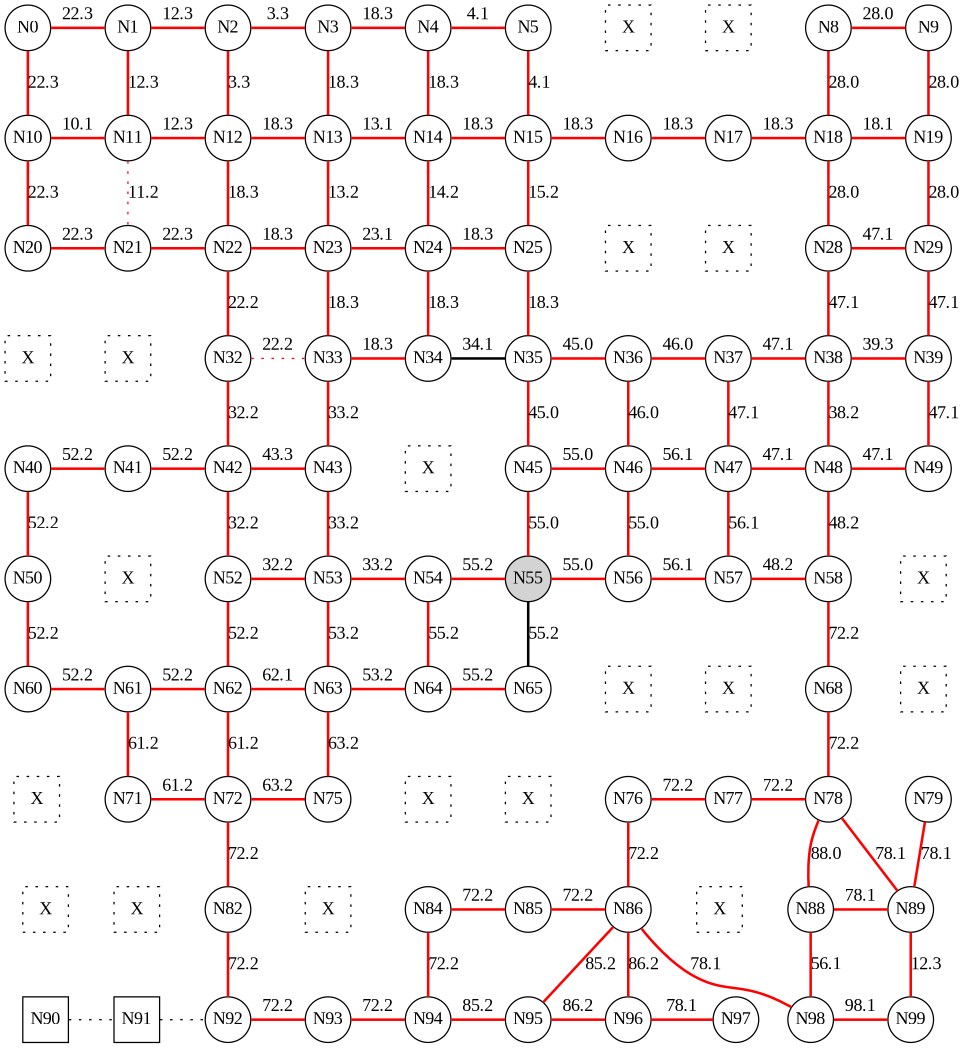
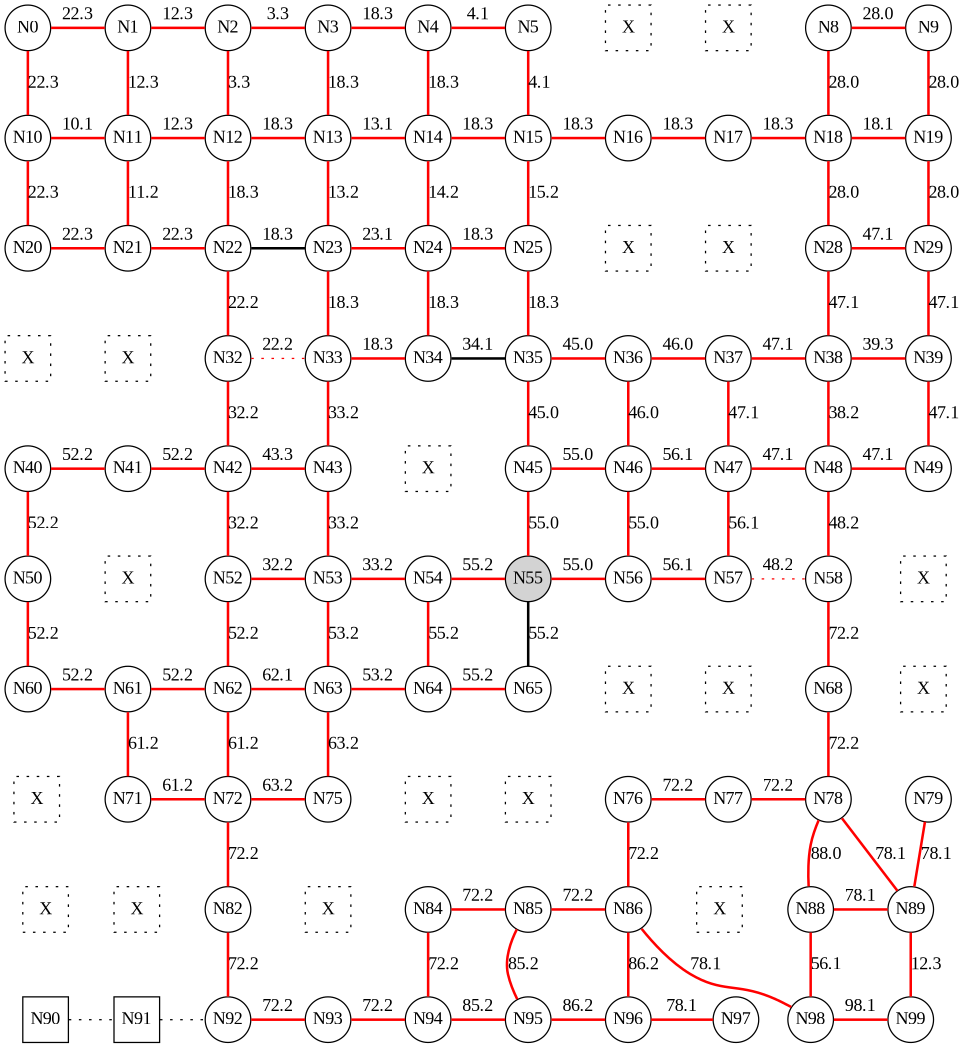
edge "N11" -- "N21": style dotted -> bold
edge "N22" -- "N23": color red -> black
edge "N57" -- "N58": style bold -> dotted
edge "N86" -- "N95": now "N85" -- "N95"
